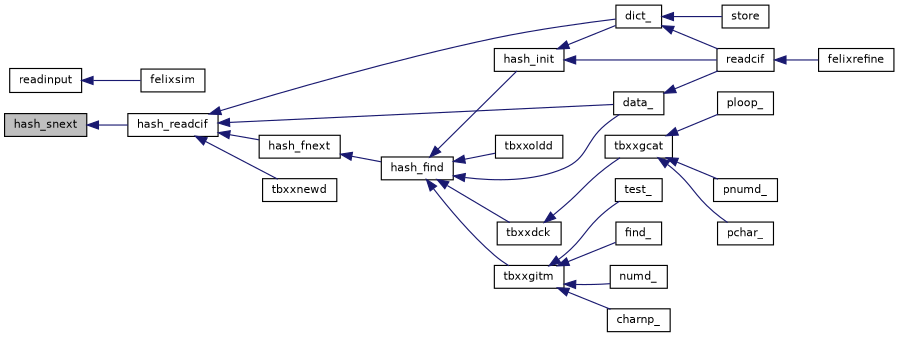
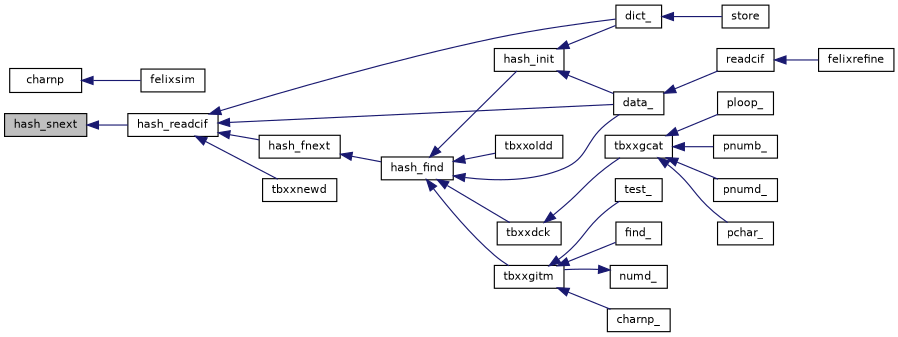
edge "readcif" -> "dict_": removed
edge "readcif" -> "hash_init": now "data_" -> "hash_init"
node "readinput": label "readinput" -> "charnp"
node "pnumb_": added
edge "numd_" -> "tbxxgitm": reversed
